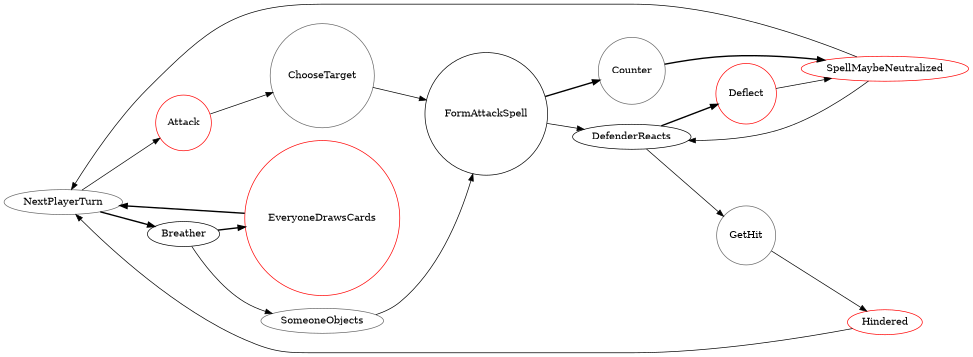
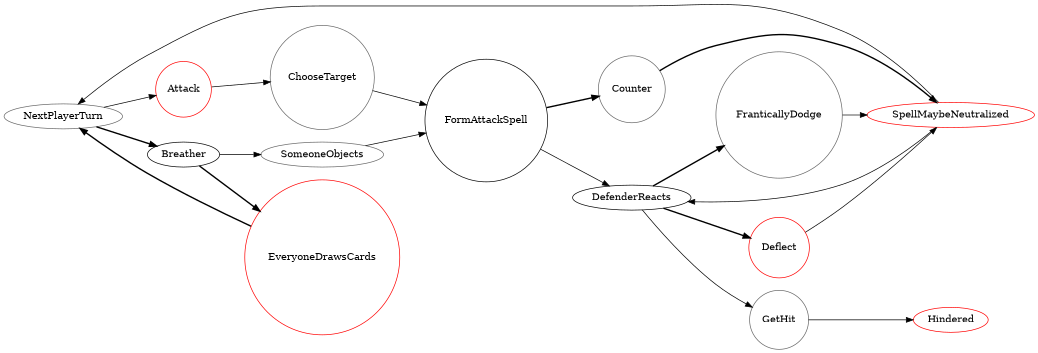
node "FranticallyDodge": added
edge "Hindered" -> "NextPlayerTurn": removed
